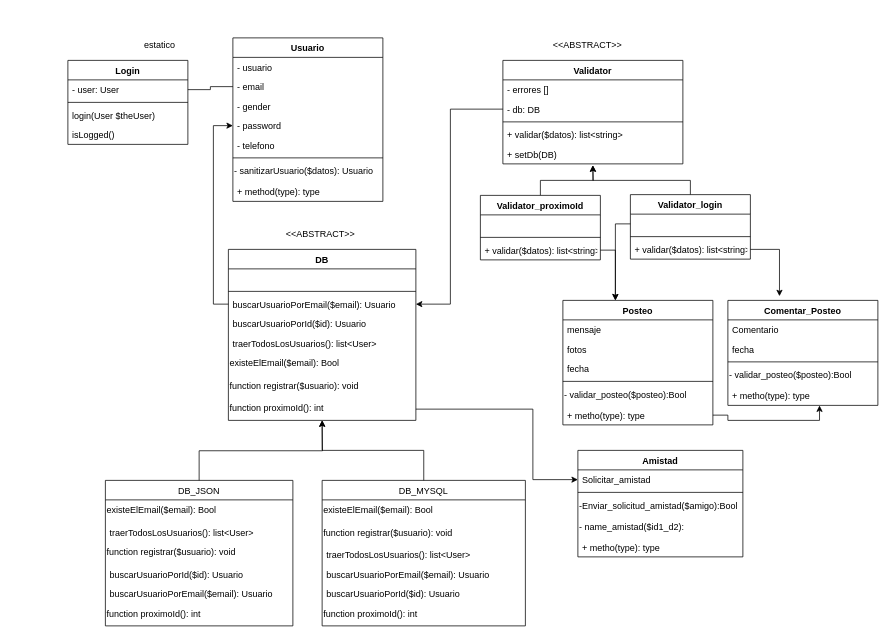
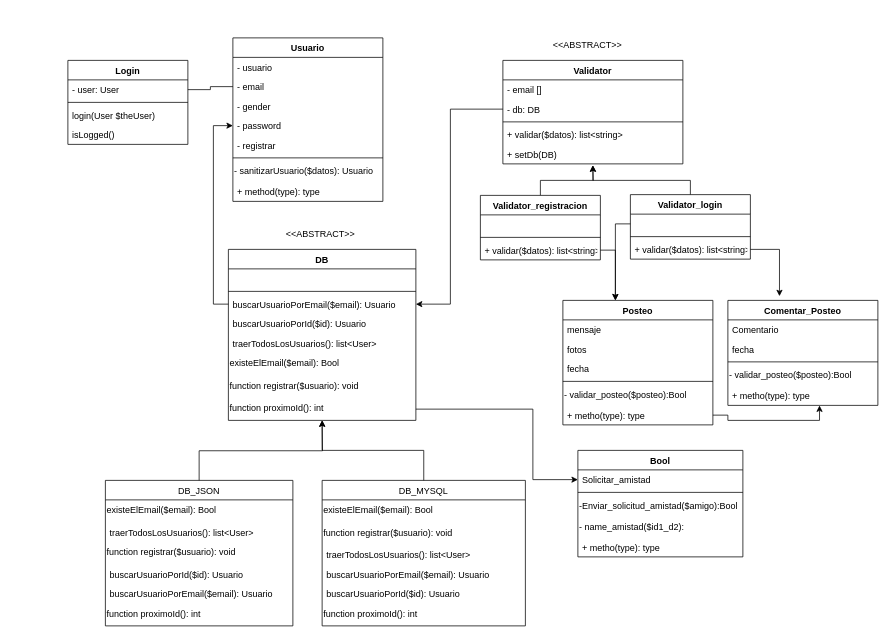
node "estatico": removed
node "- errores []": label "- errores []" -> "- email []"
node "- telefono": label "- telefono" -> "- registrar"
node "Validator_proximoId": label "Validator_proximoId" -> "Validator_registracion"
node "Amistad": label "Amistad" -> "Bool"
